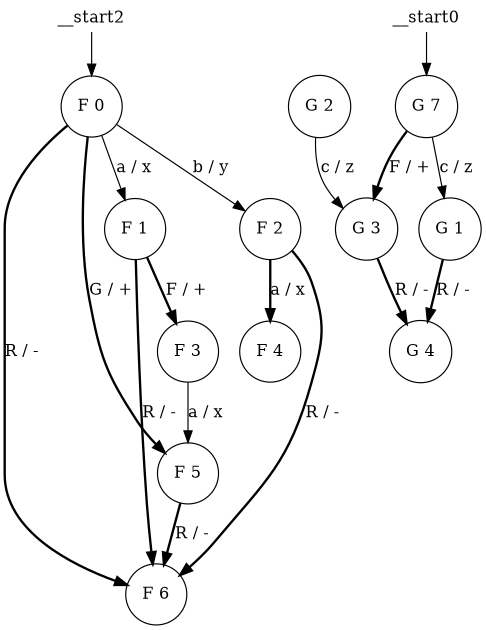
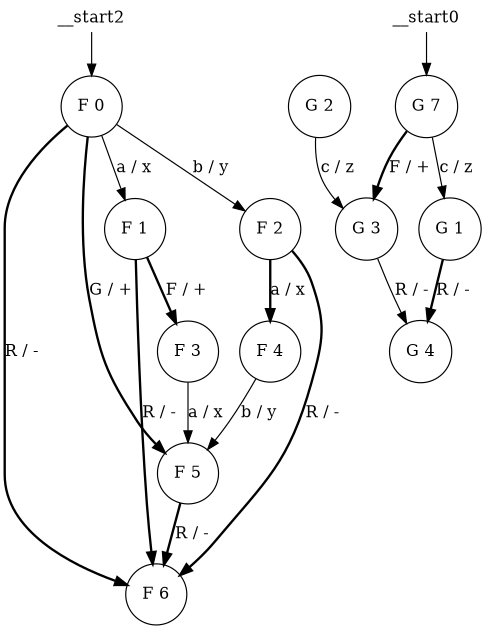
edge "G 3" -> "G 4": style bold -> solid
edge "F 4" -> "F 5": added, label "b / y"
